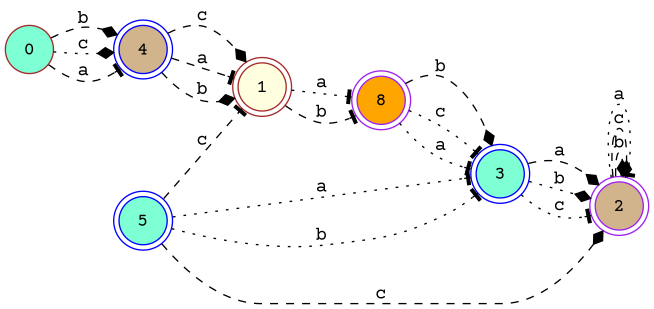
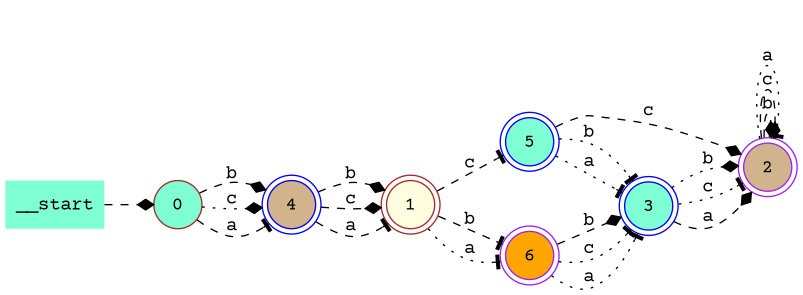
node "8": label "8" -> "6"
edge "5" -> "1": reversed
node "__start": added
